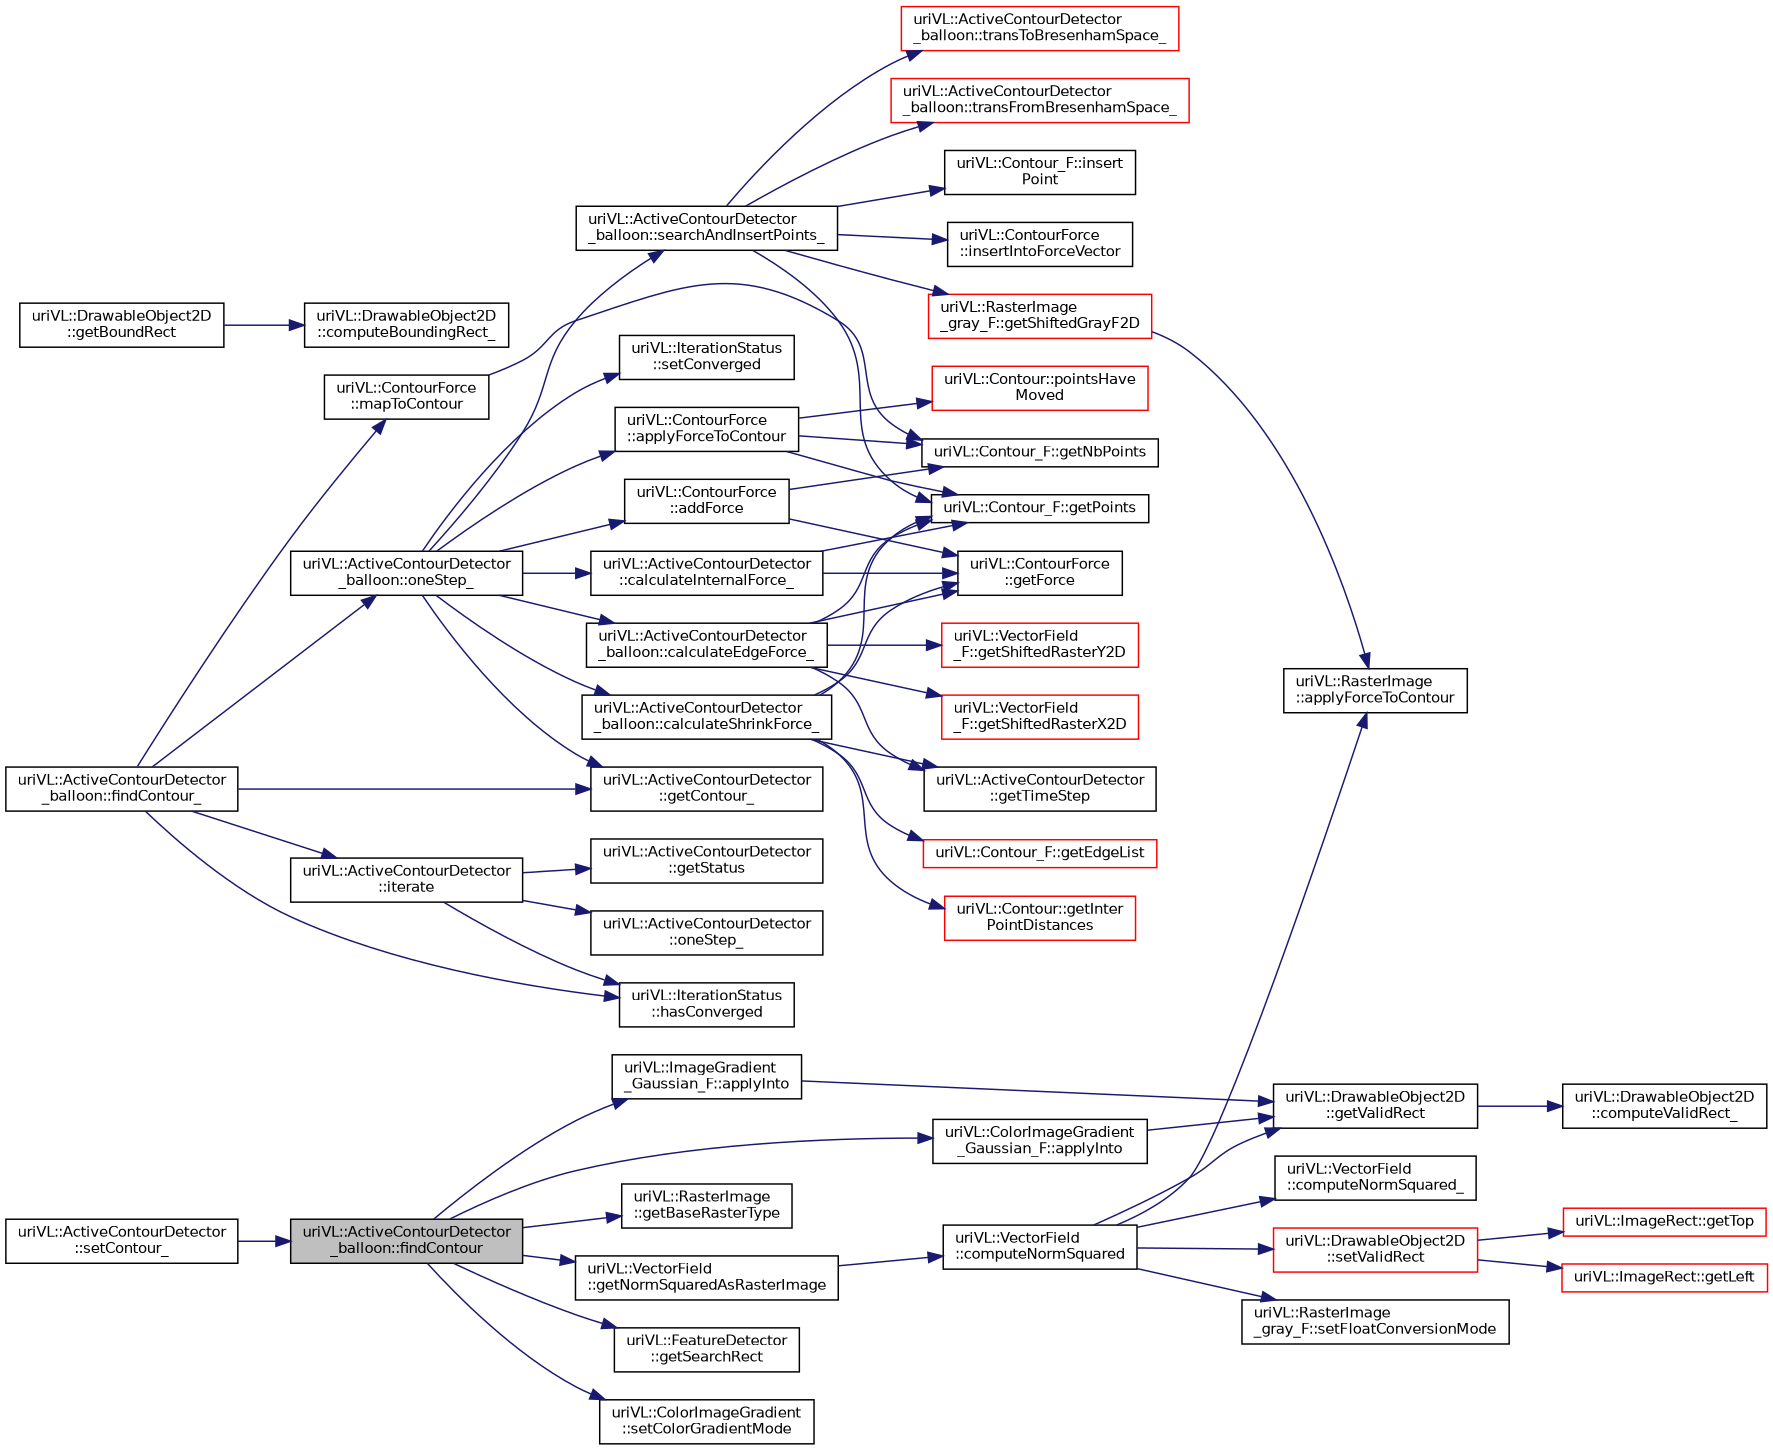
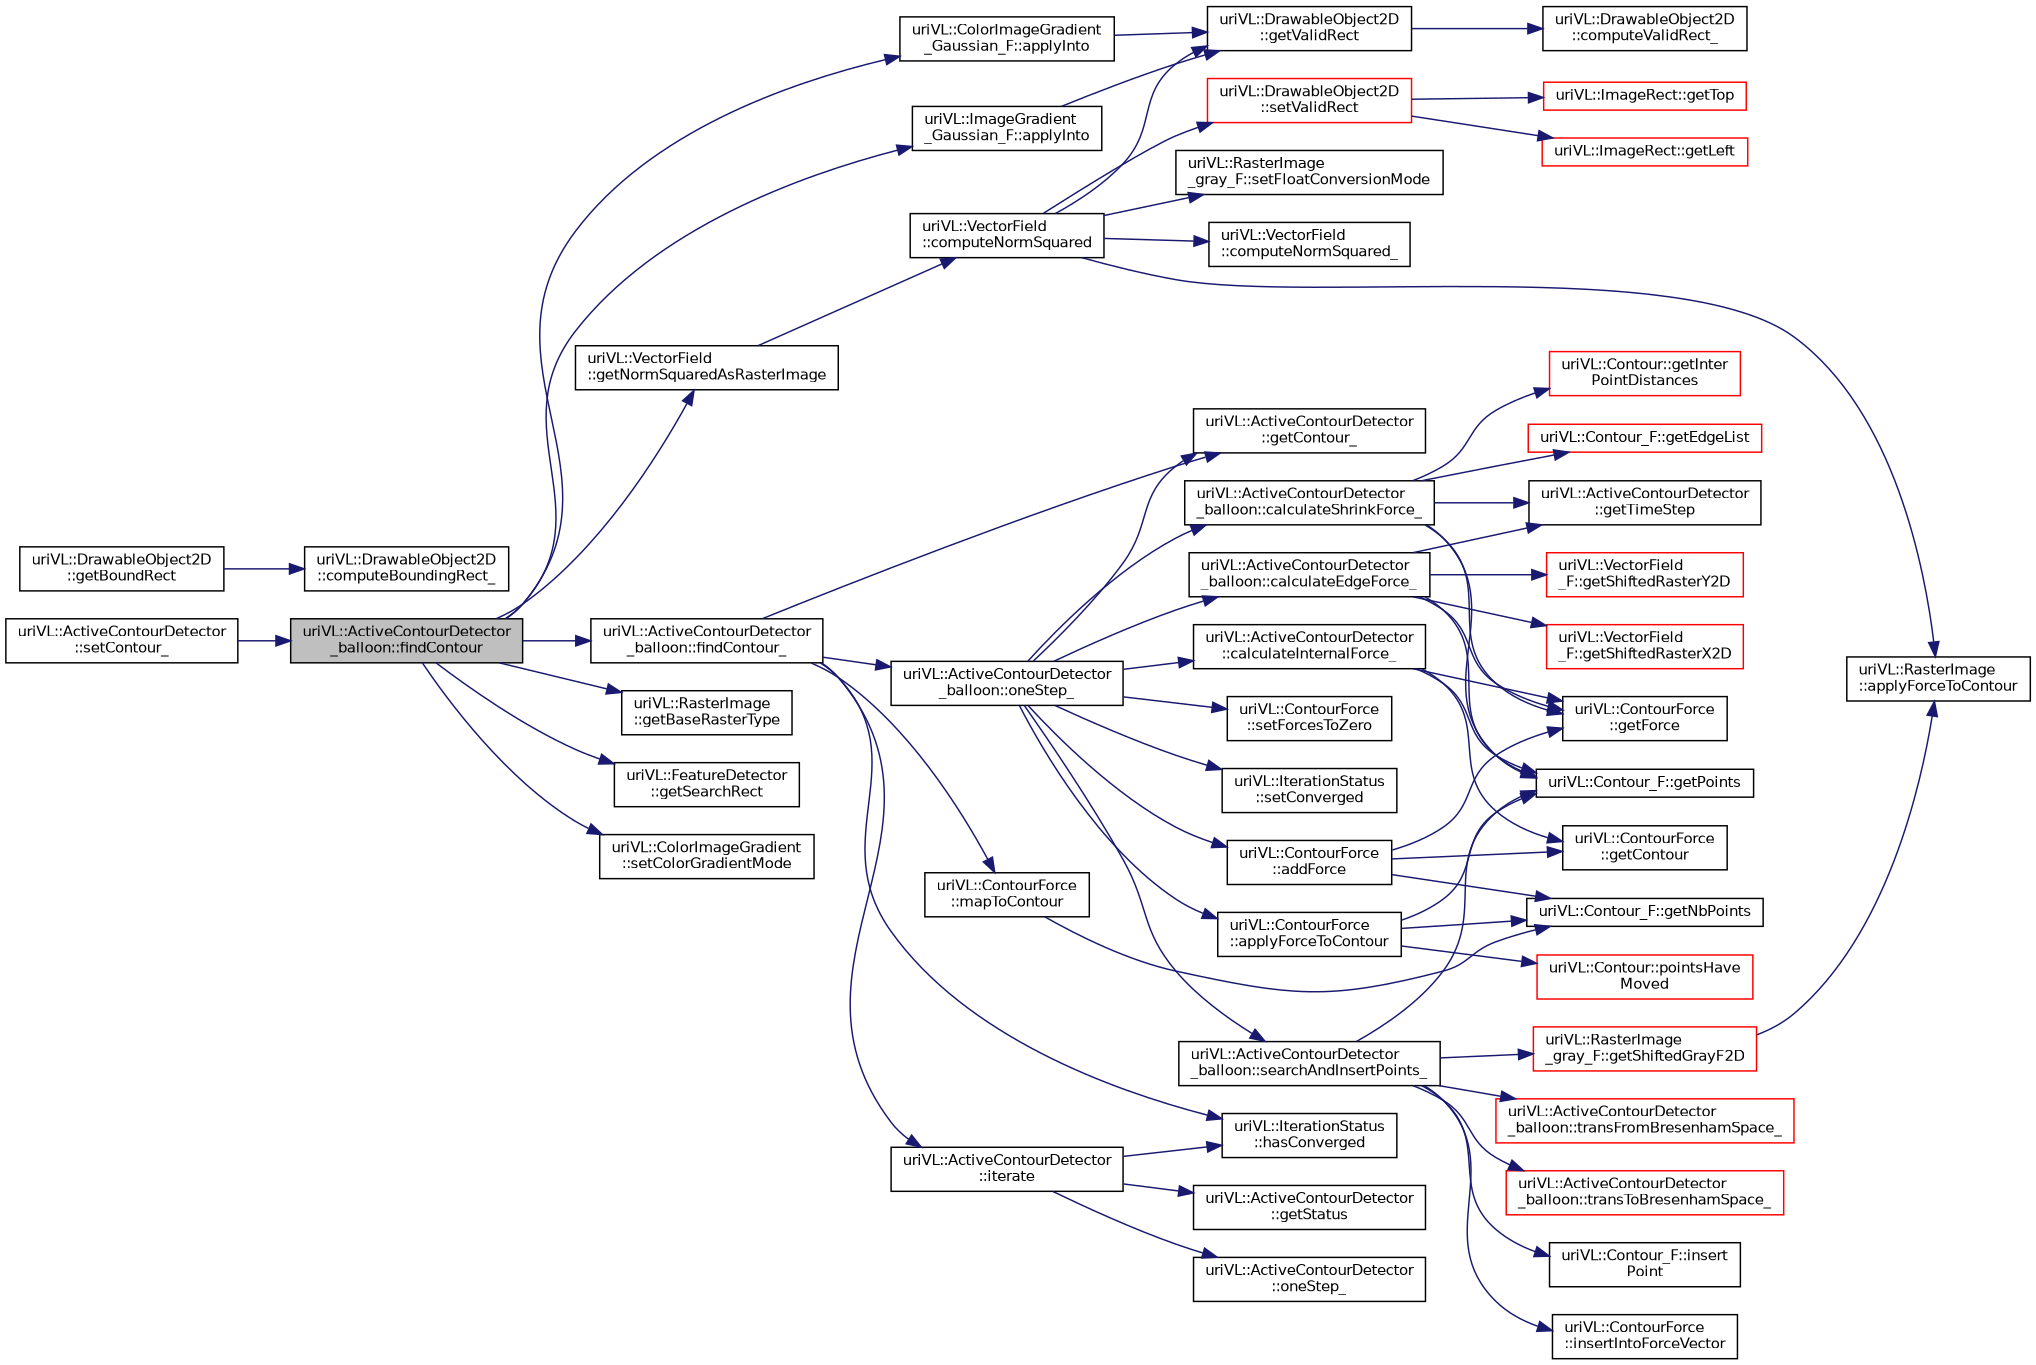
edge "uriVL::ActiveContourDetector _balloon::findContour" -> "uriVL::ActiveContourDetector _balloon::findContour_": added
node "uriVL::ContourForce ::setForcesToZero": added
node "uriVL::ContourForce ::getContour": added
